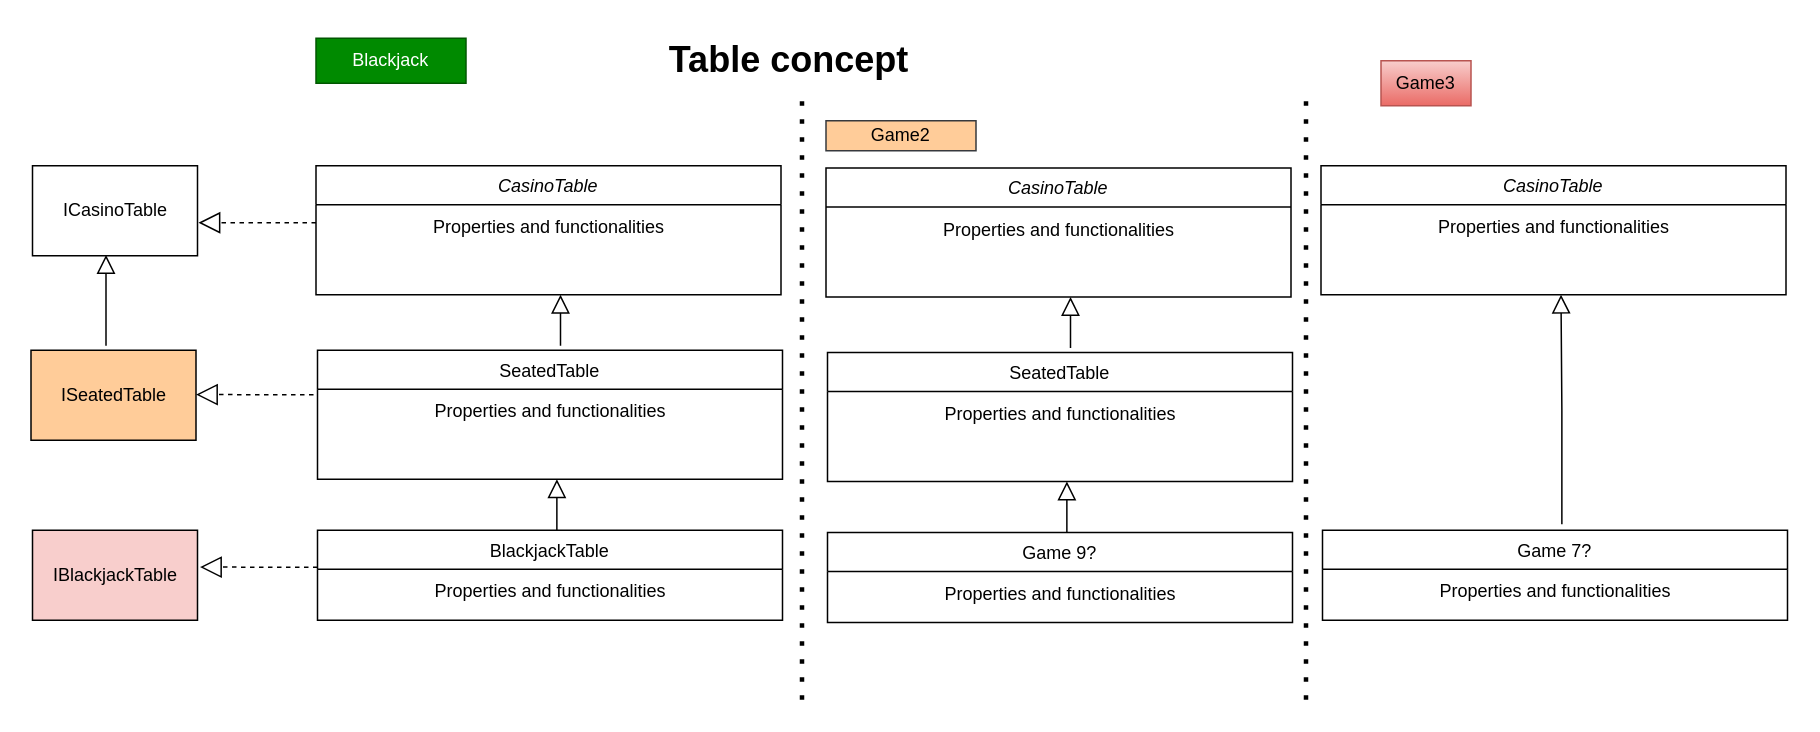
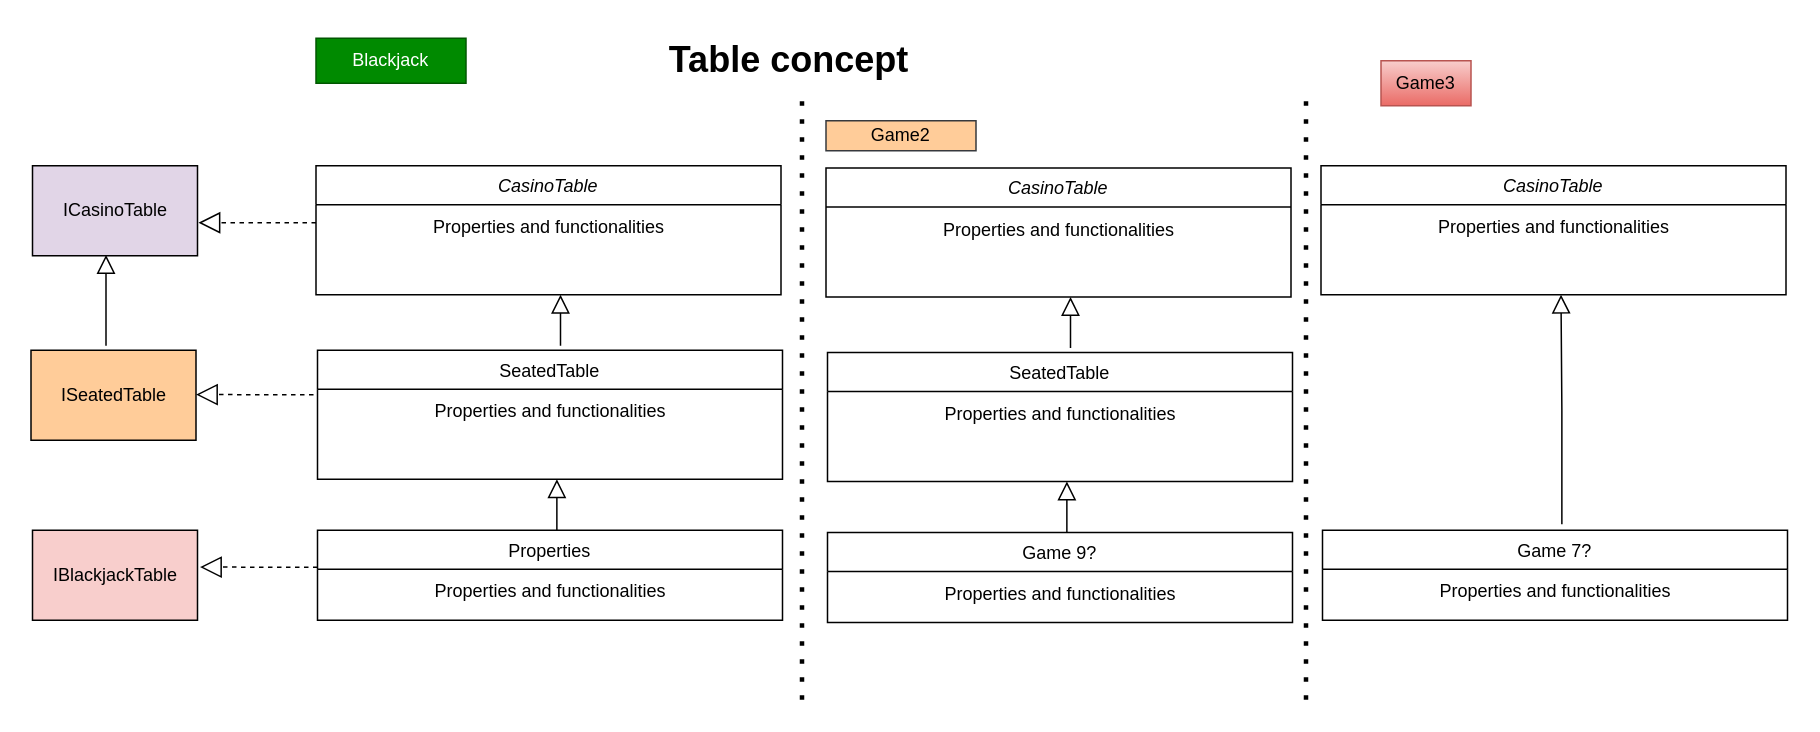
node "ICasinoTable": fillcolor #ffffff -> #e1d5e7
node "BlackjackTable": label "BlackjackTable" -> "Properties"
